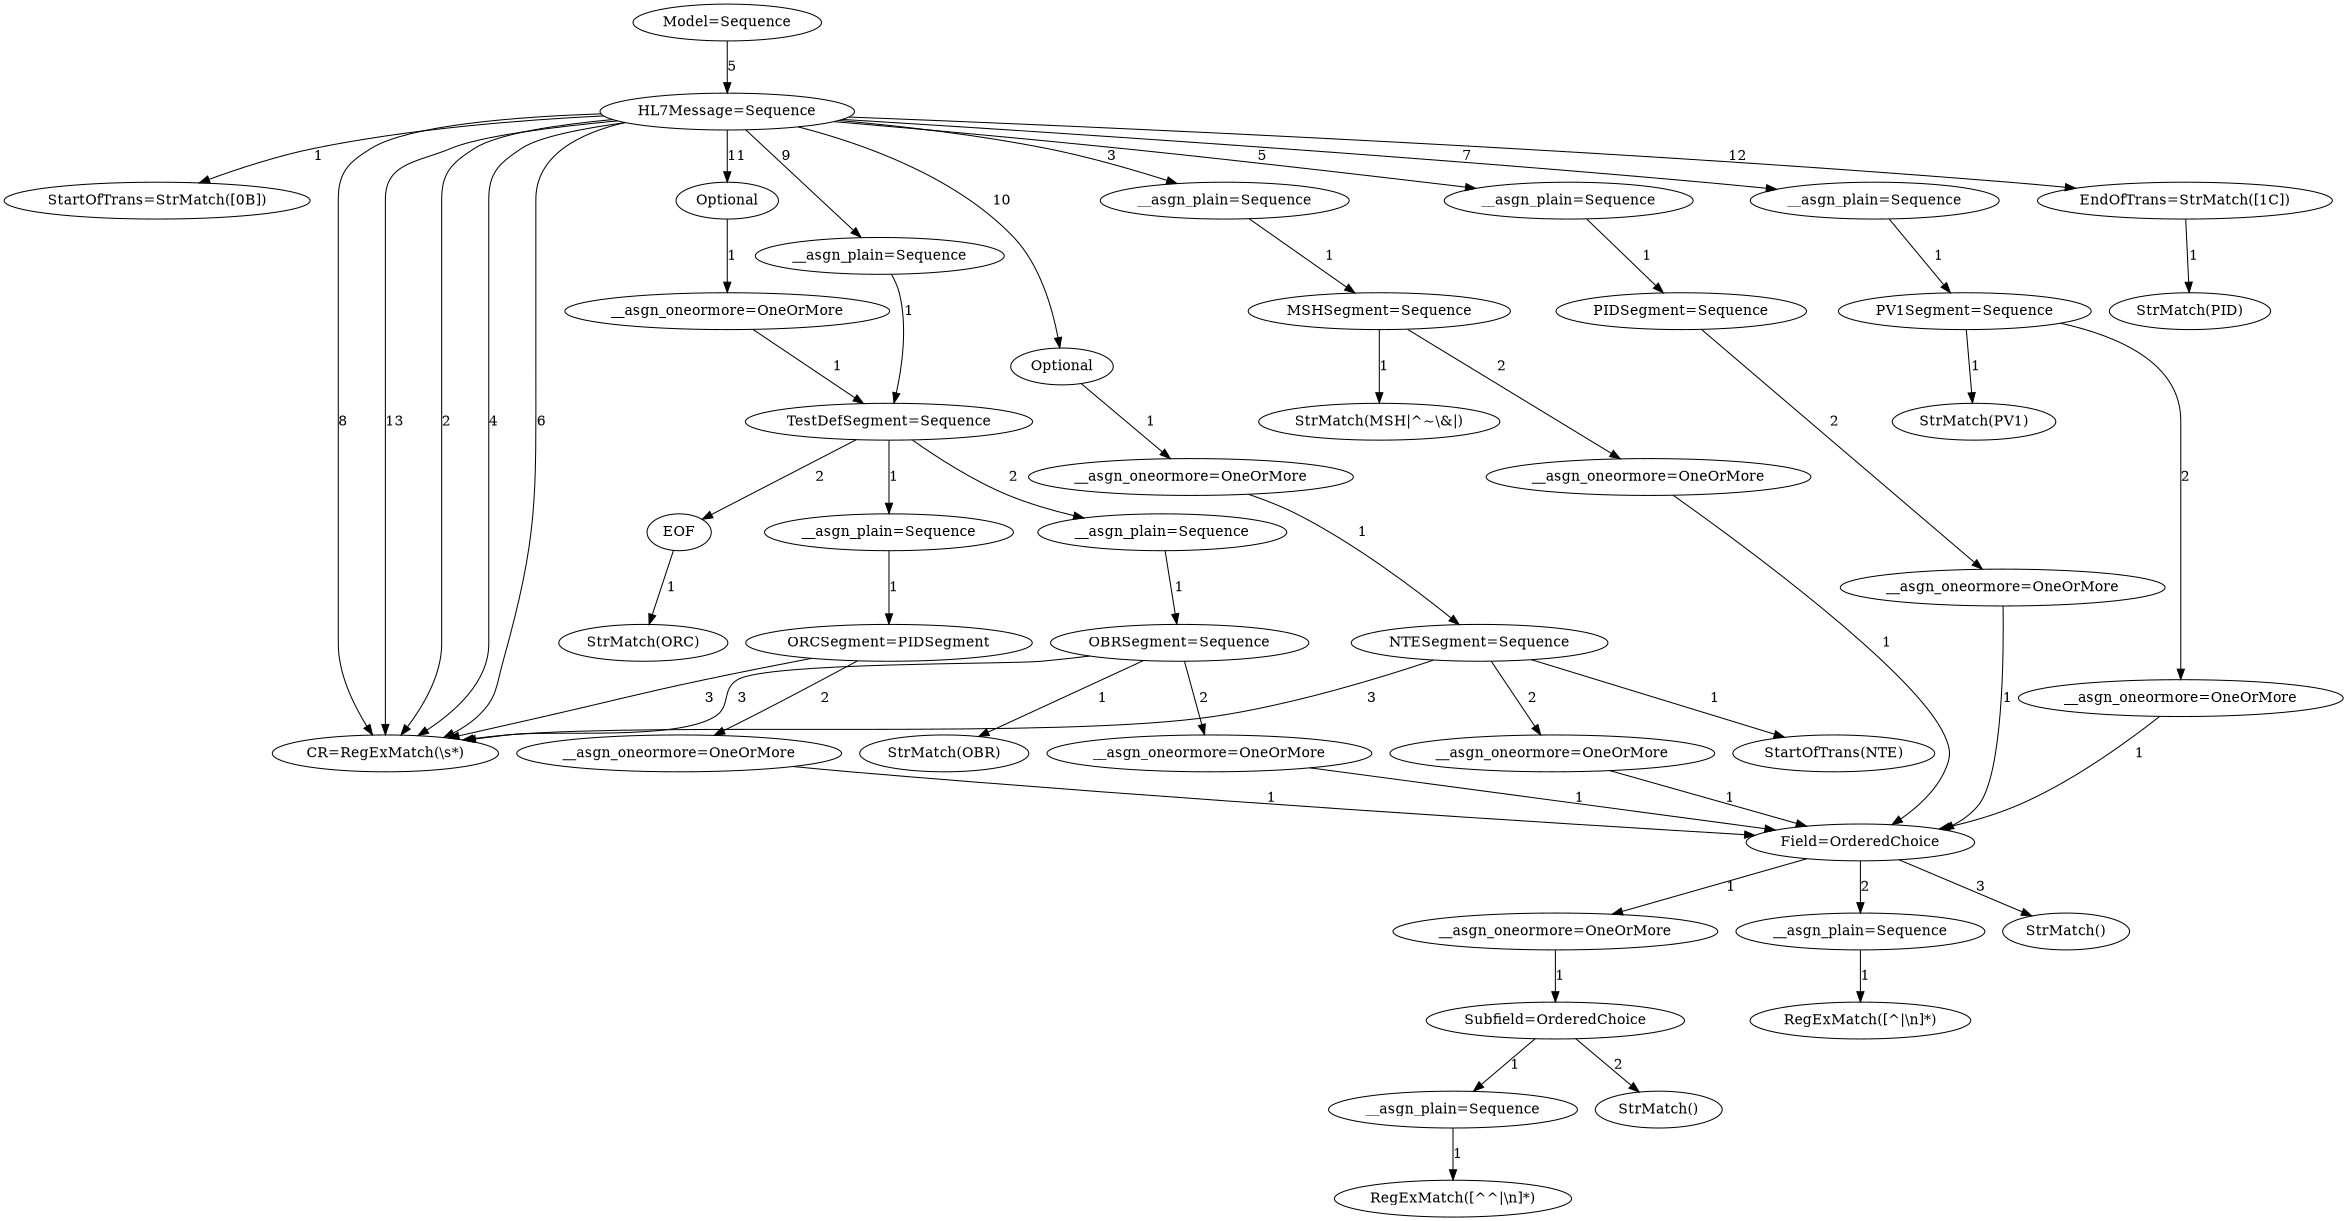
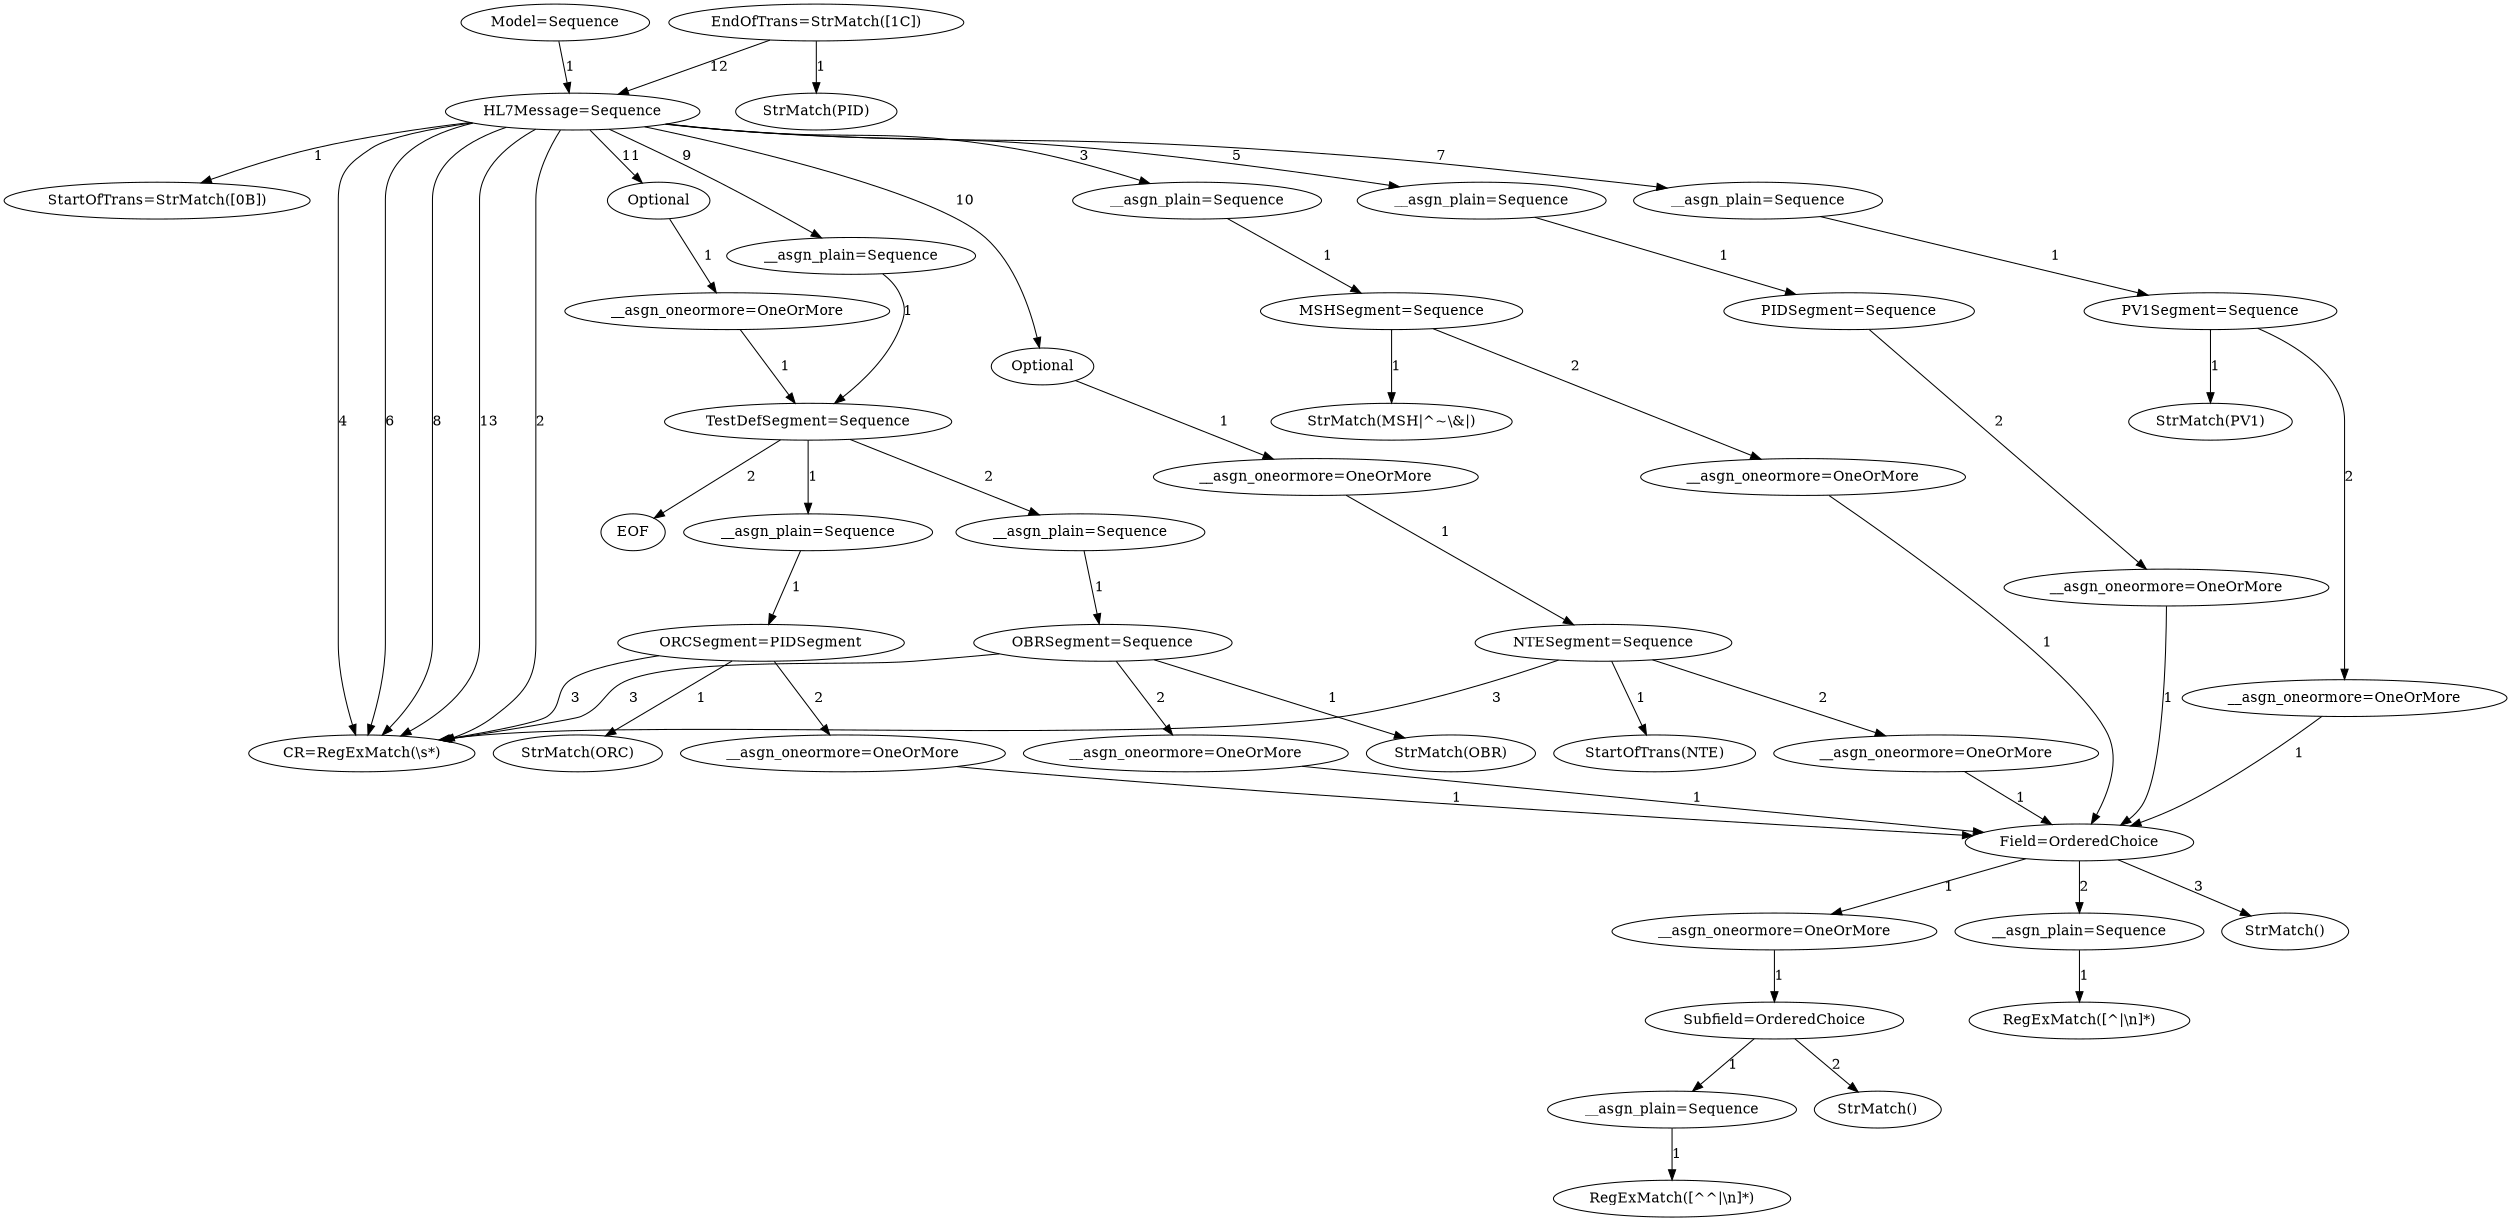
edge "Model=Sequence" -> "HL7Message=Sequence": label "5" -> "1"
edge "HL7Message=Sequence" -> "EndOfTrans=StrMatch([1C])": reversed
edge "EOF" -> "StrMatch(ORC)": now "ORCSegment=PIDSegment" -> "StrMatch(ORC)"
